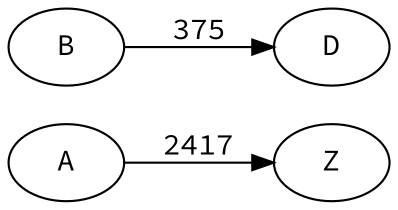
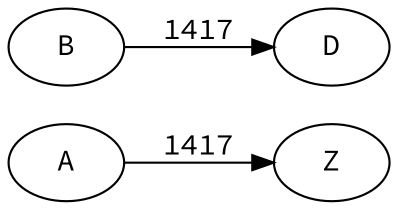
edge "B" -> "D": label "375" -> "1417"
edge "A" -> "Z": label "2417" -> "1417"
